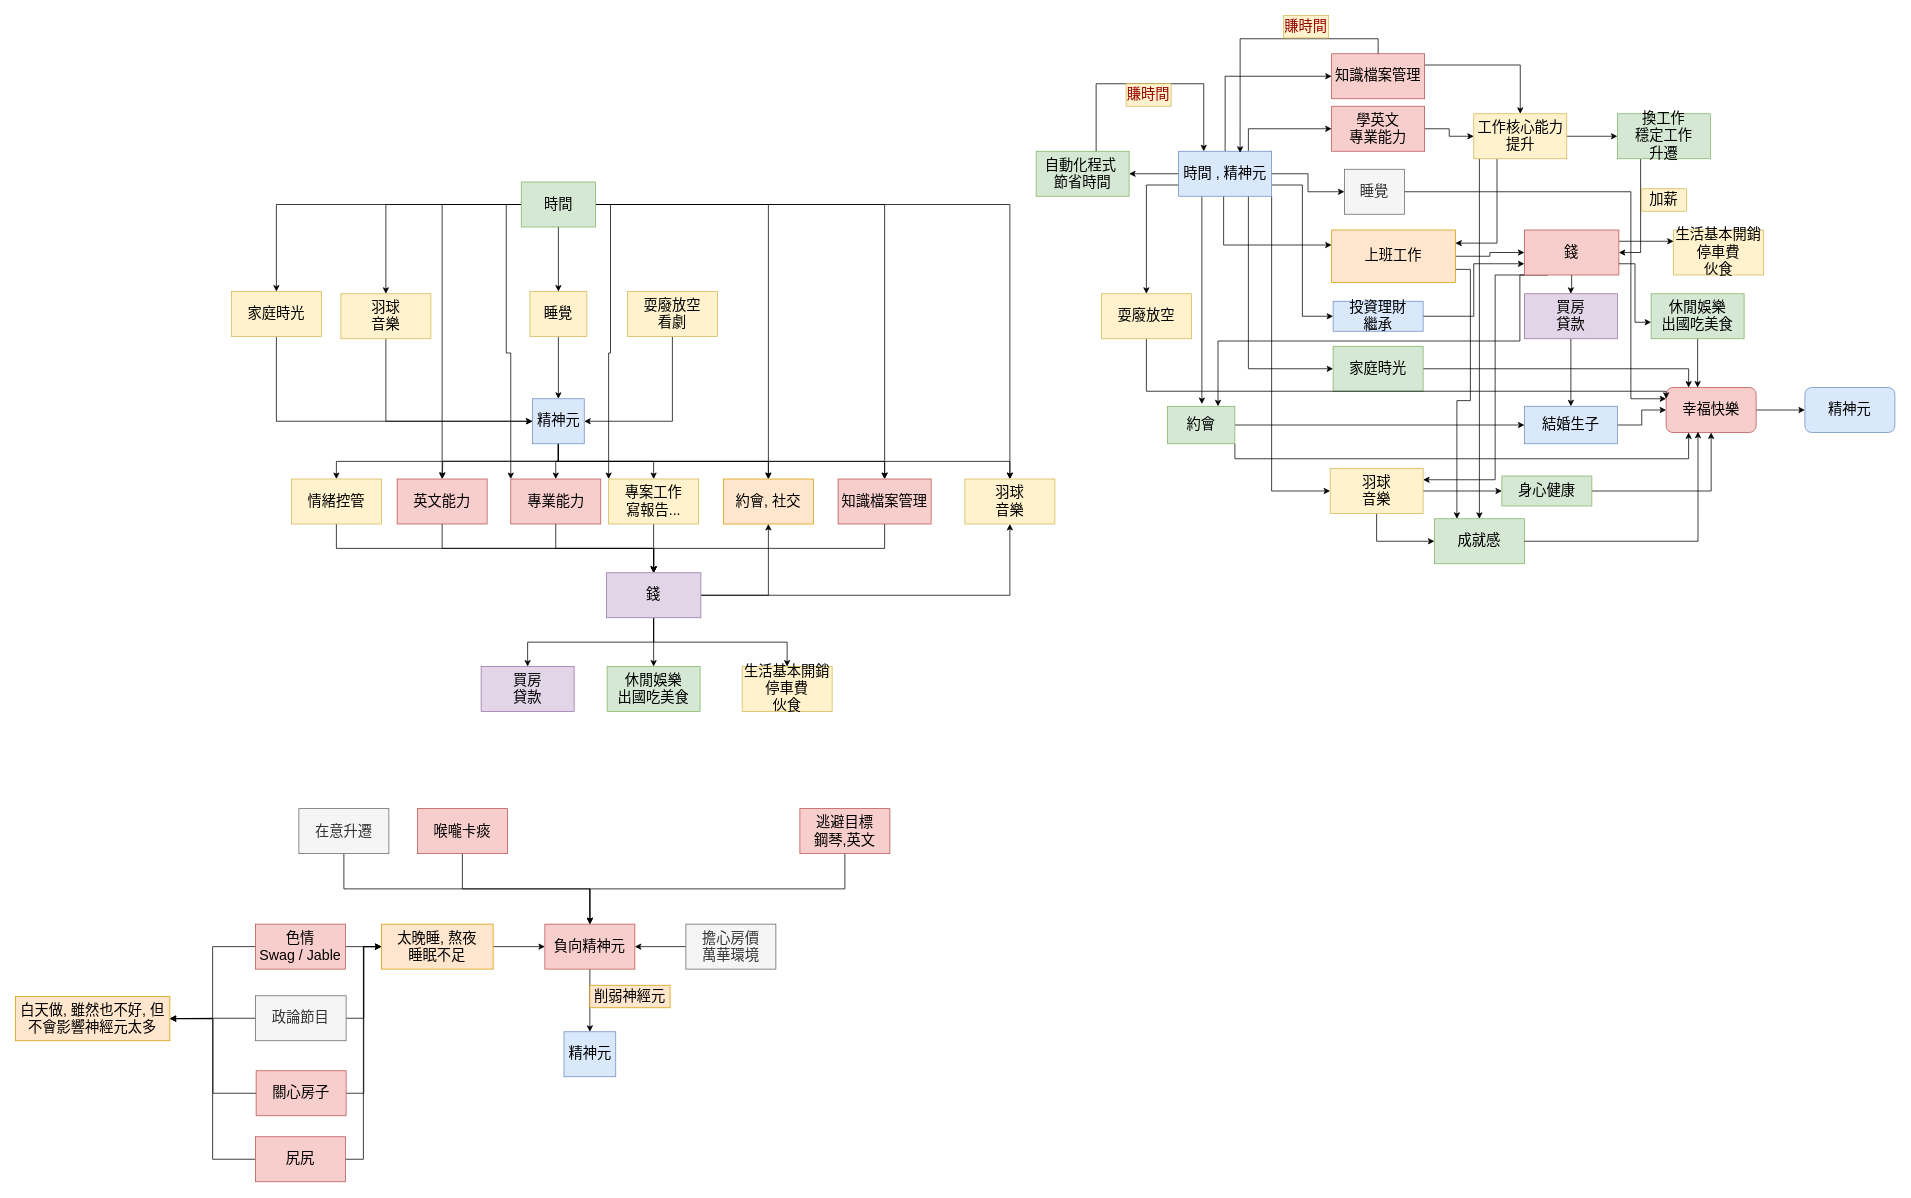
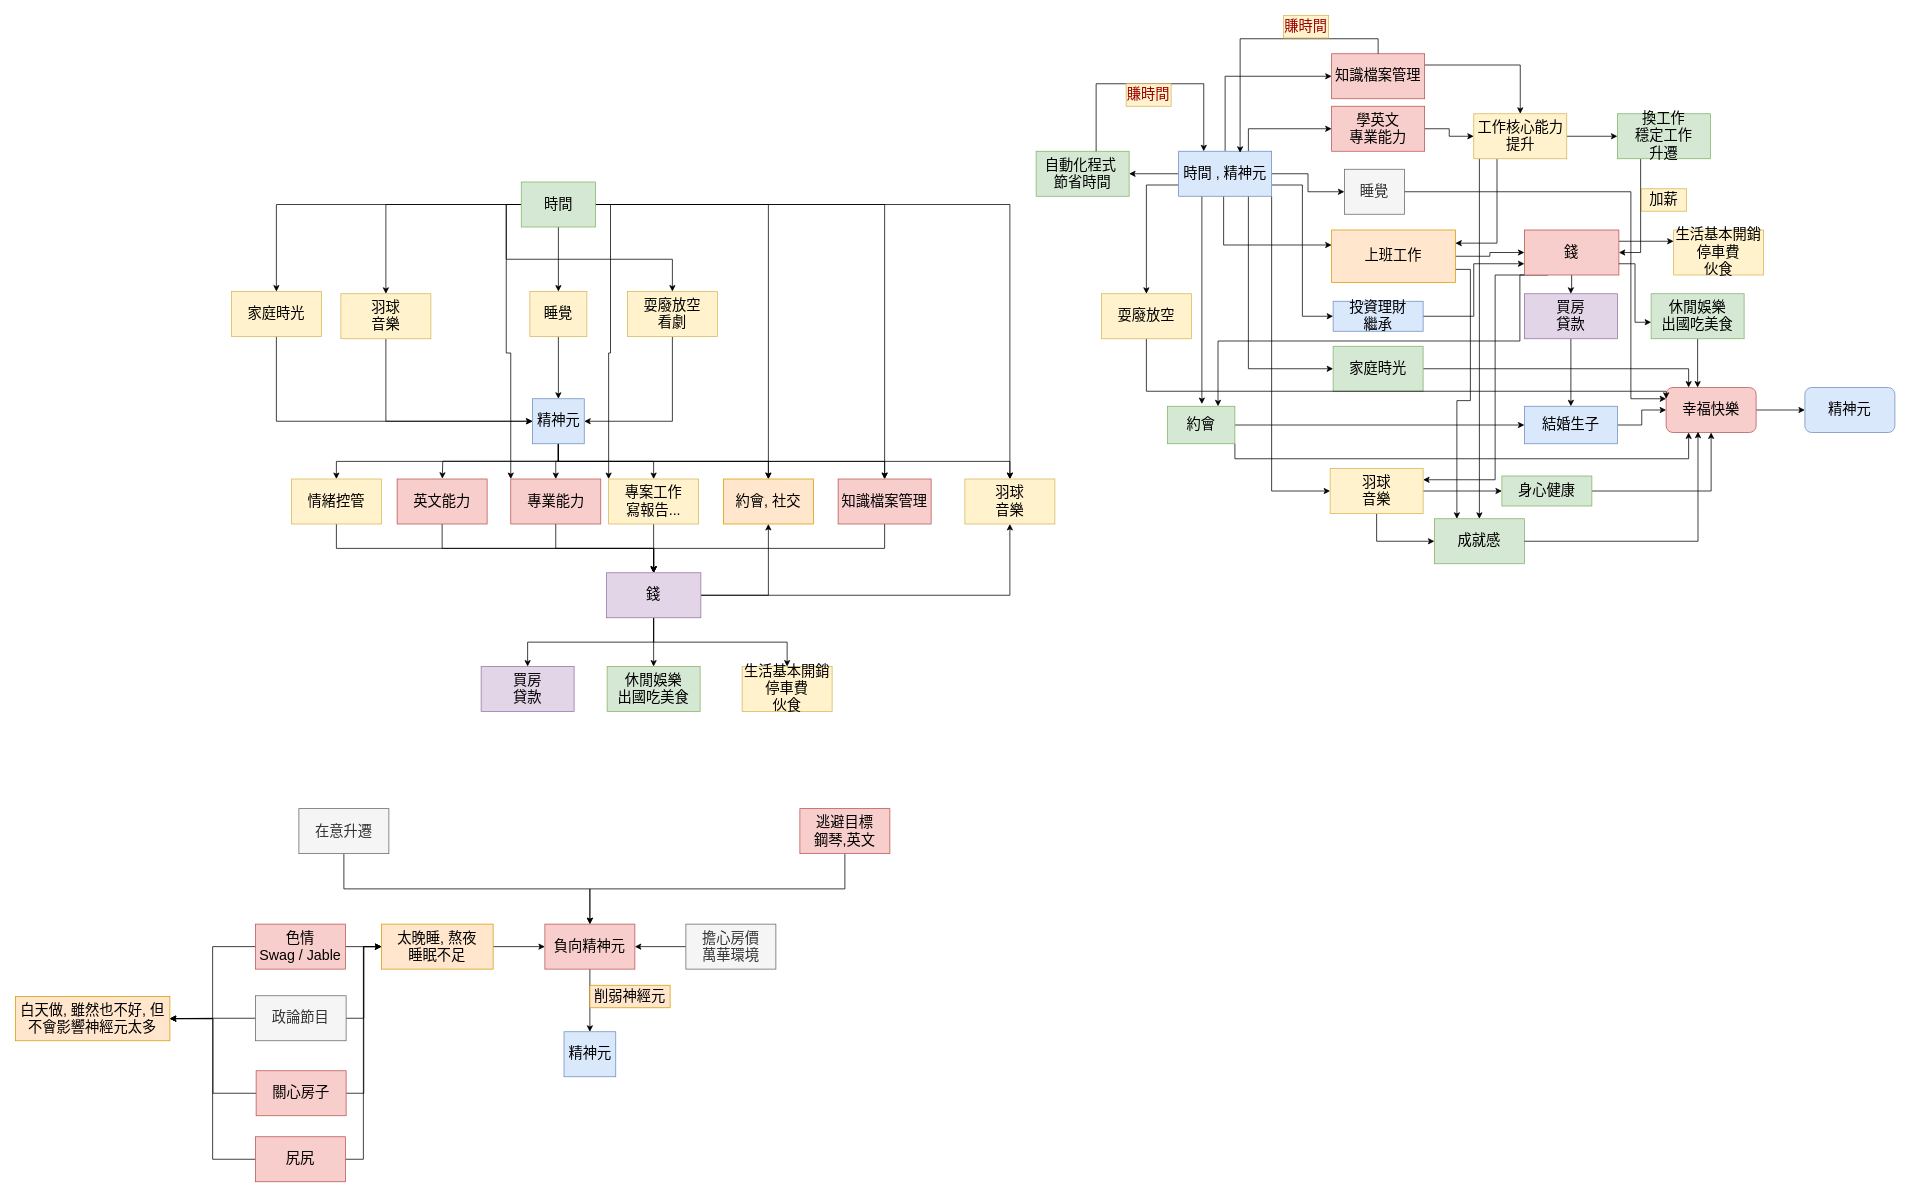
edge "時間" -> "英文能力": now "時間" -> "耍廢放空 看劇"
node "喉嚨卡痰": removed
edge "喉嚨卡痰" -> "負向精神元": removed
